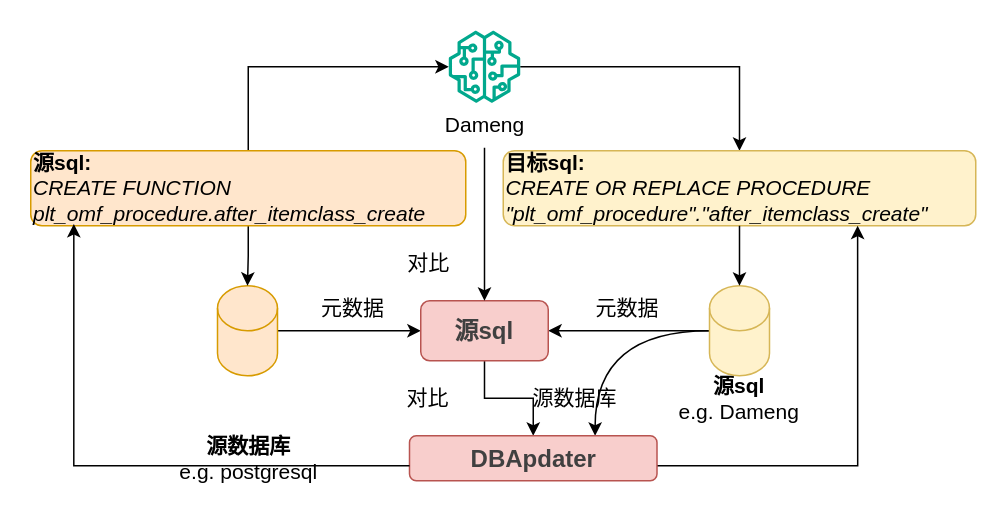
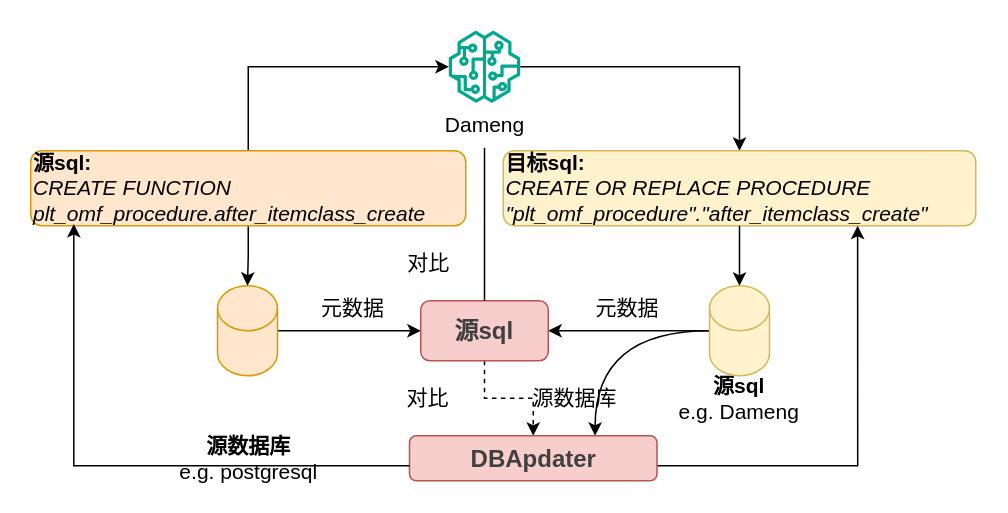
edge "Dameng" -> "源sql": arrowhead classic -> none
edge "源sql" -> "DBApdater": style solid -> dashed
